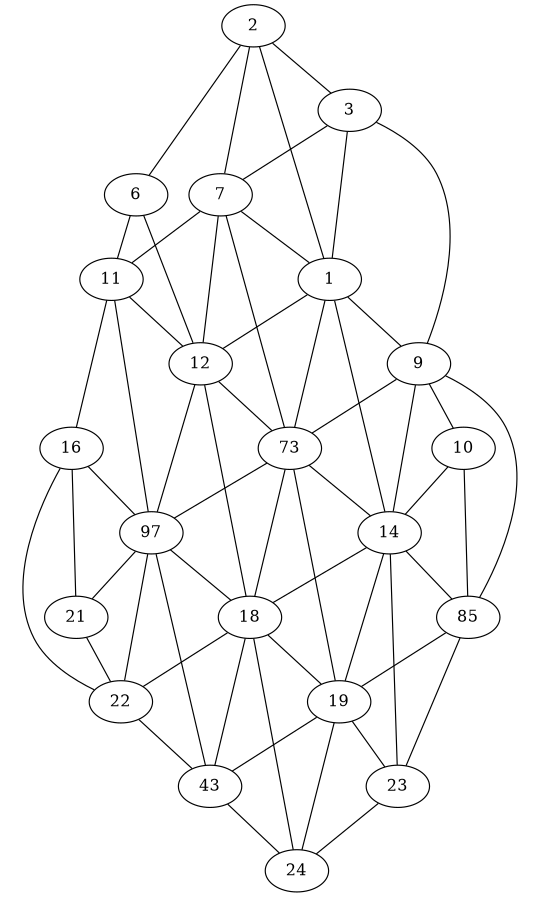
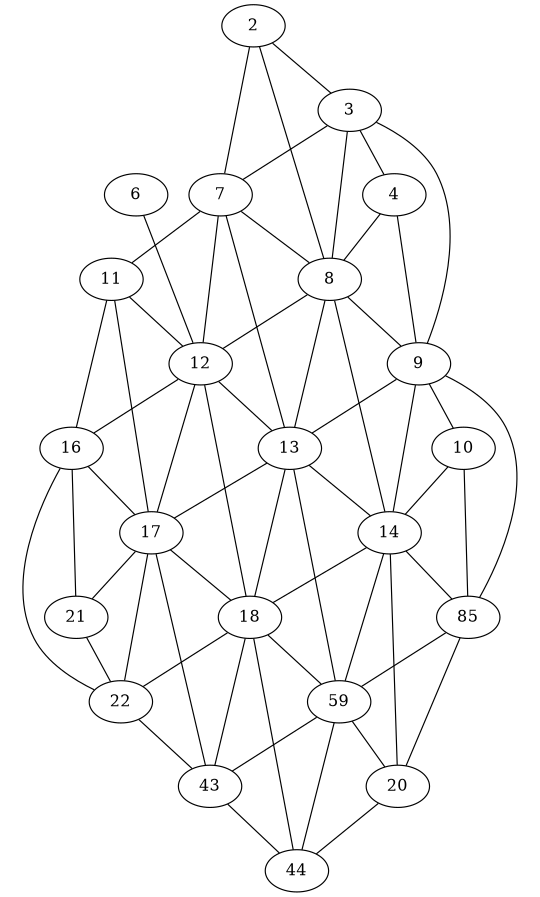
edge "2" -- "6": removed
node "4": added
edge "6" -- "11": removed
node "1": label "1" -> "8"
edge "12" -- "16": added
node "73": label "73" -> "13"
node "97": label "97" -> "17"
node "19": label "19" -> "59"
node "23": label "23" -> "20"
node "24": label "24" -> "44"
